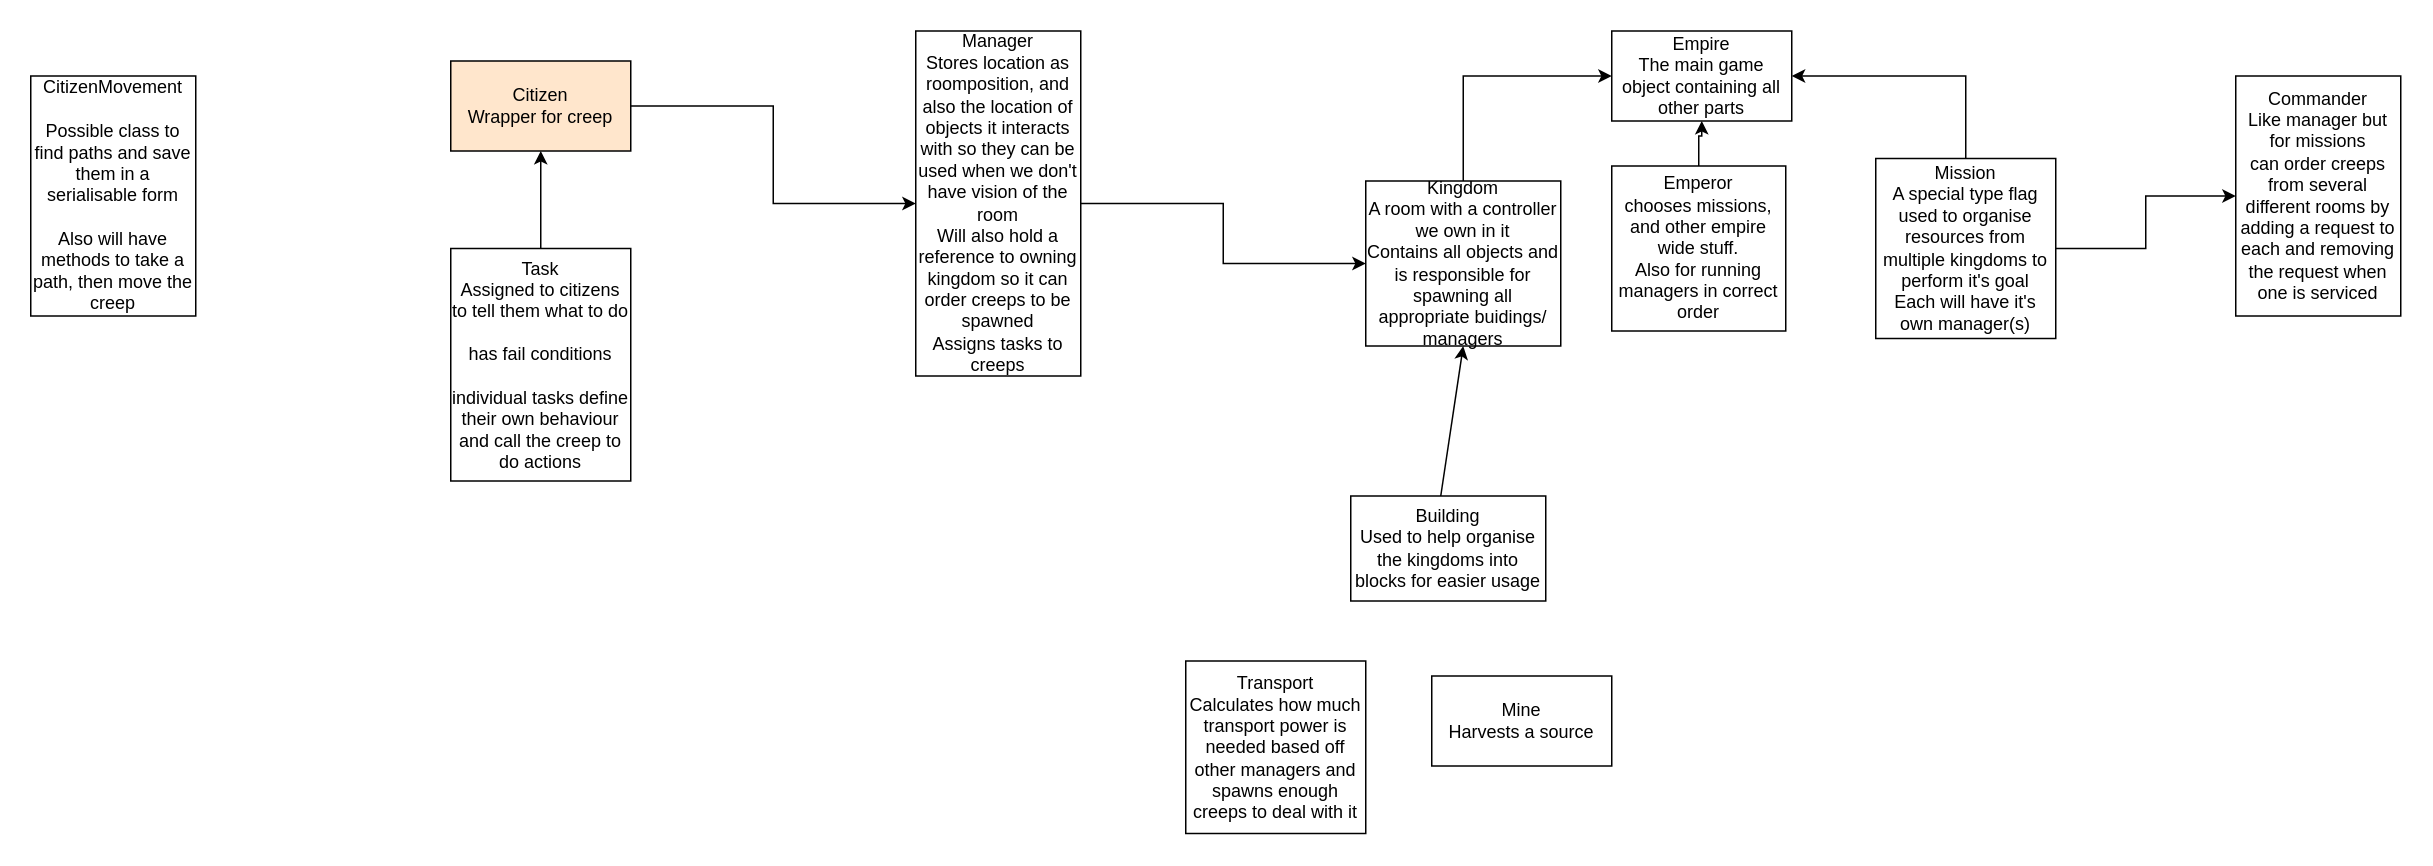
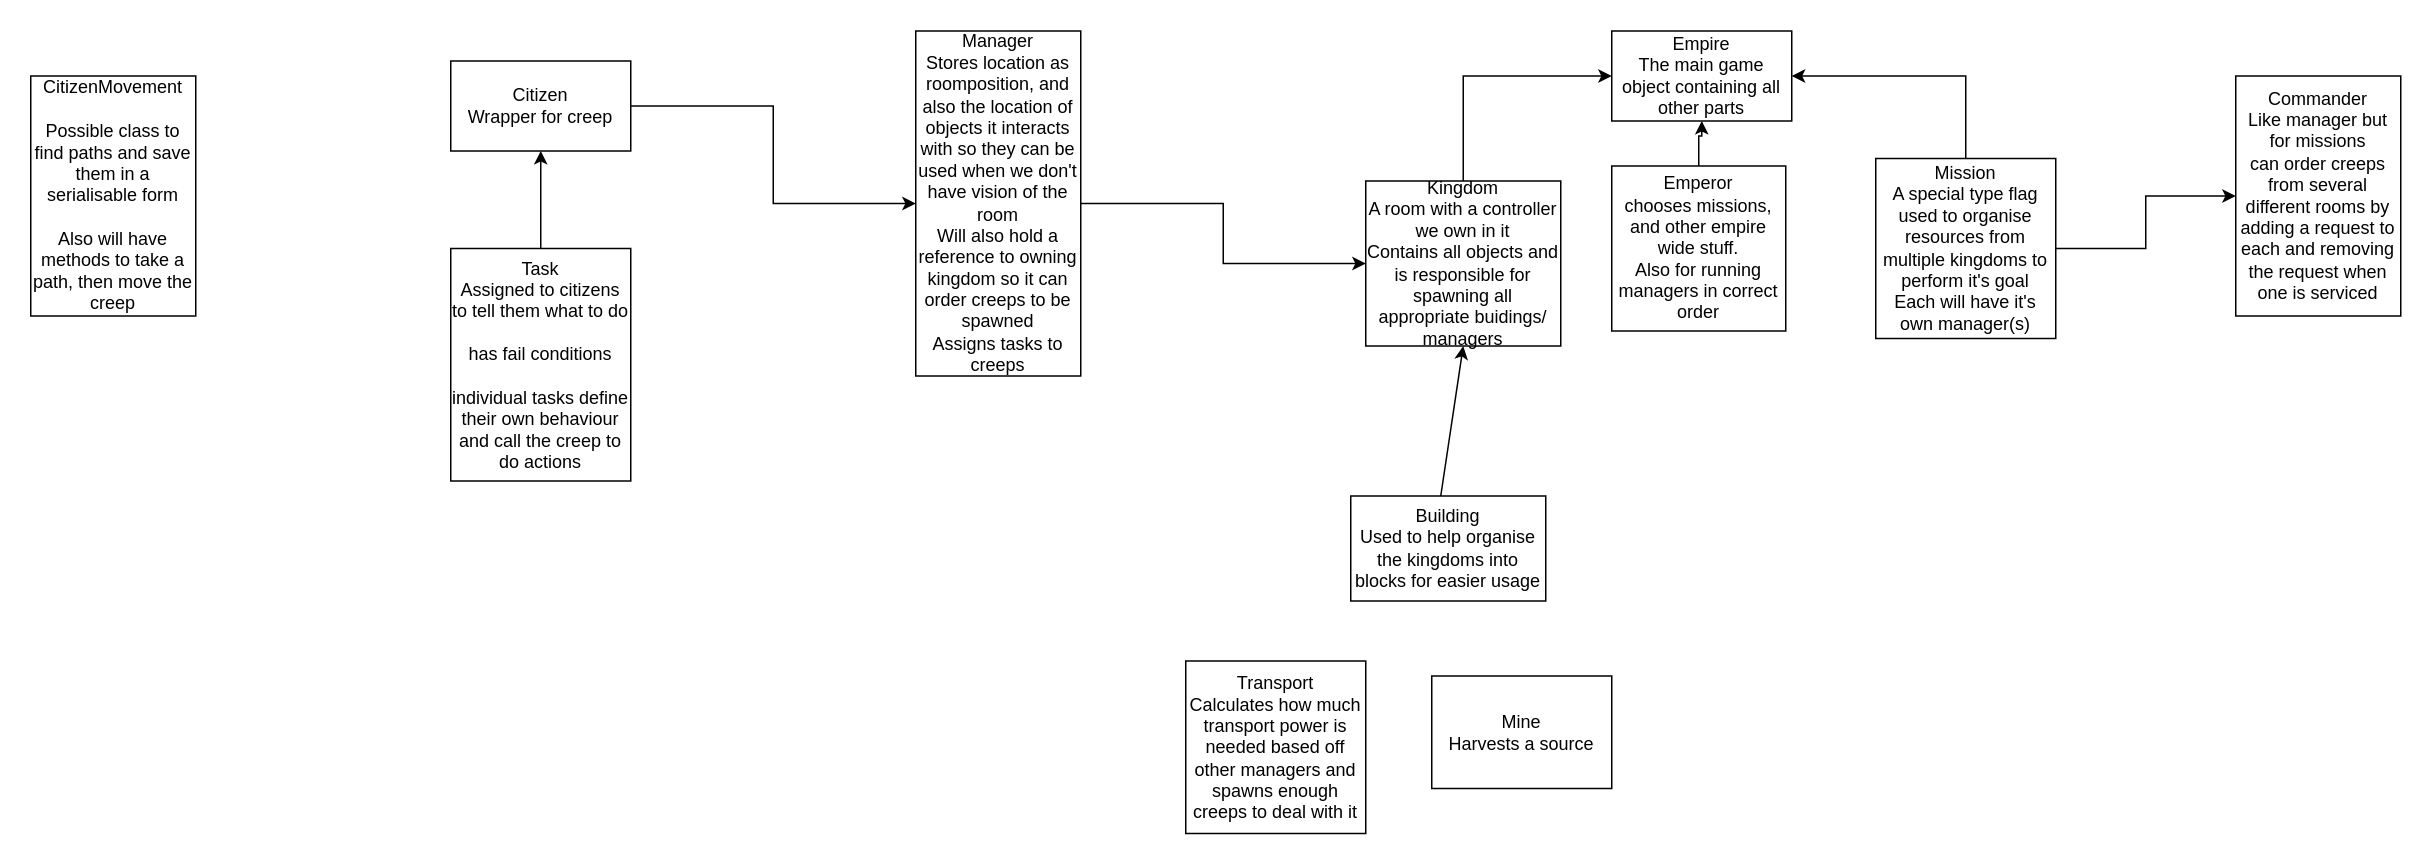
node "Citizen Wrapper for creep": fillcolor #ffe6cc -> #ffffff
node "Mine Harvests a source": size 180x90 -> 180x113
